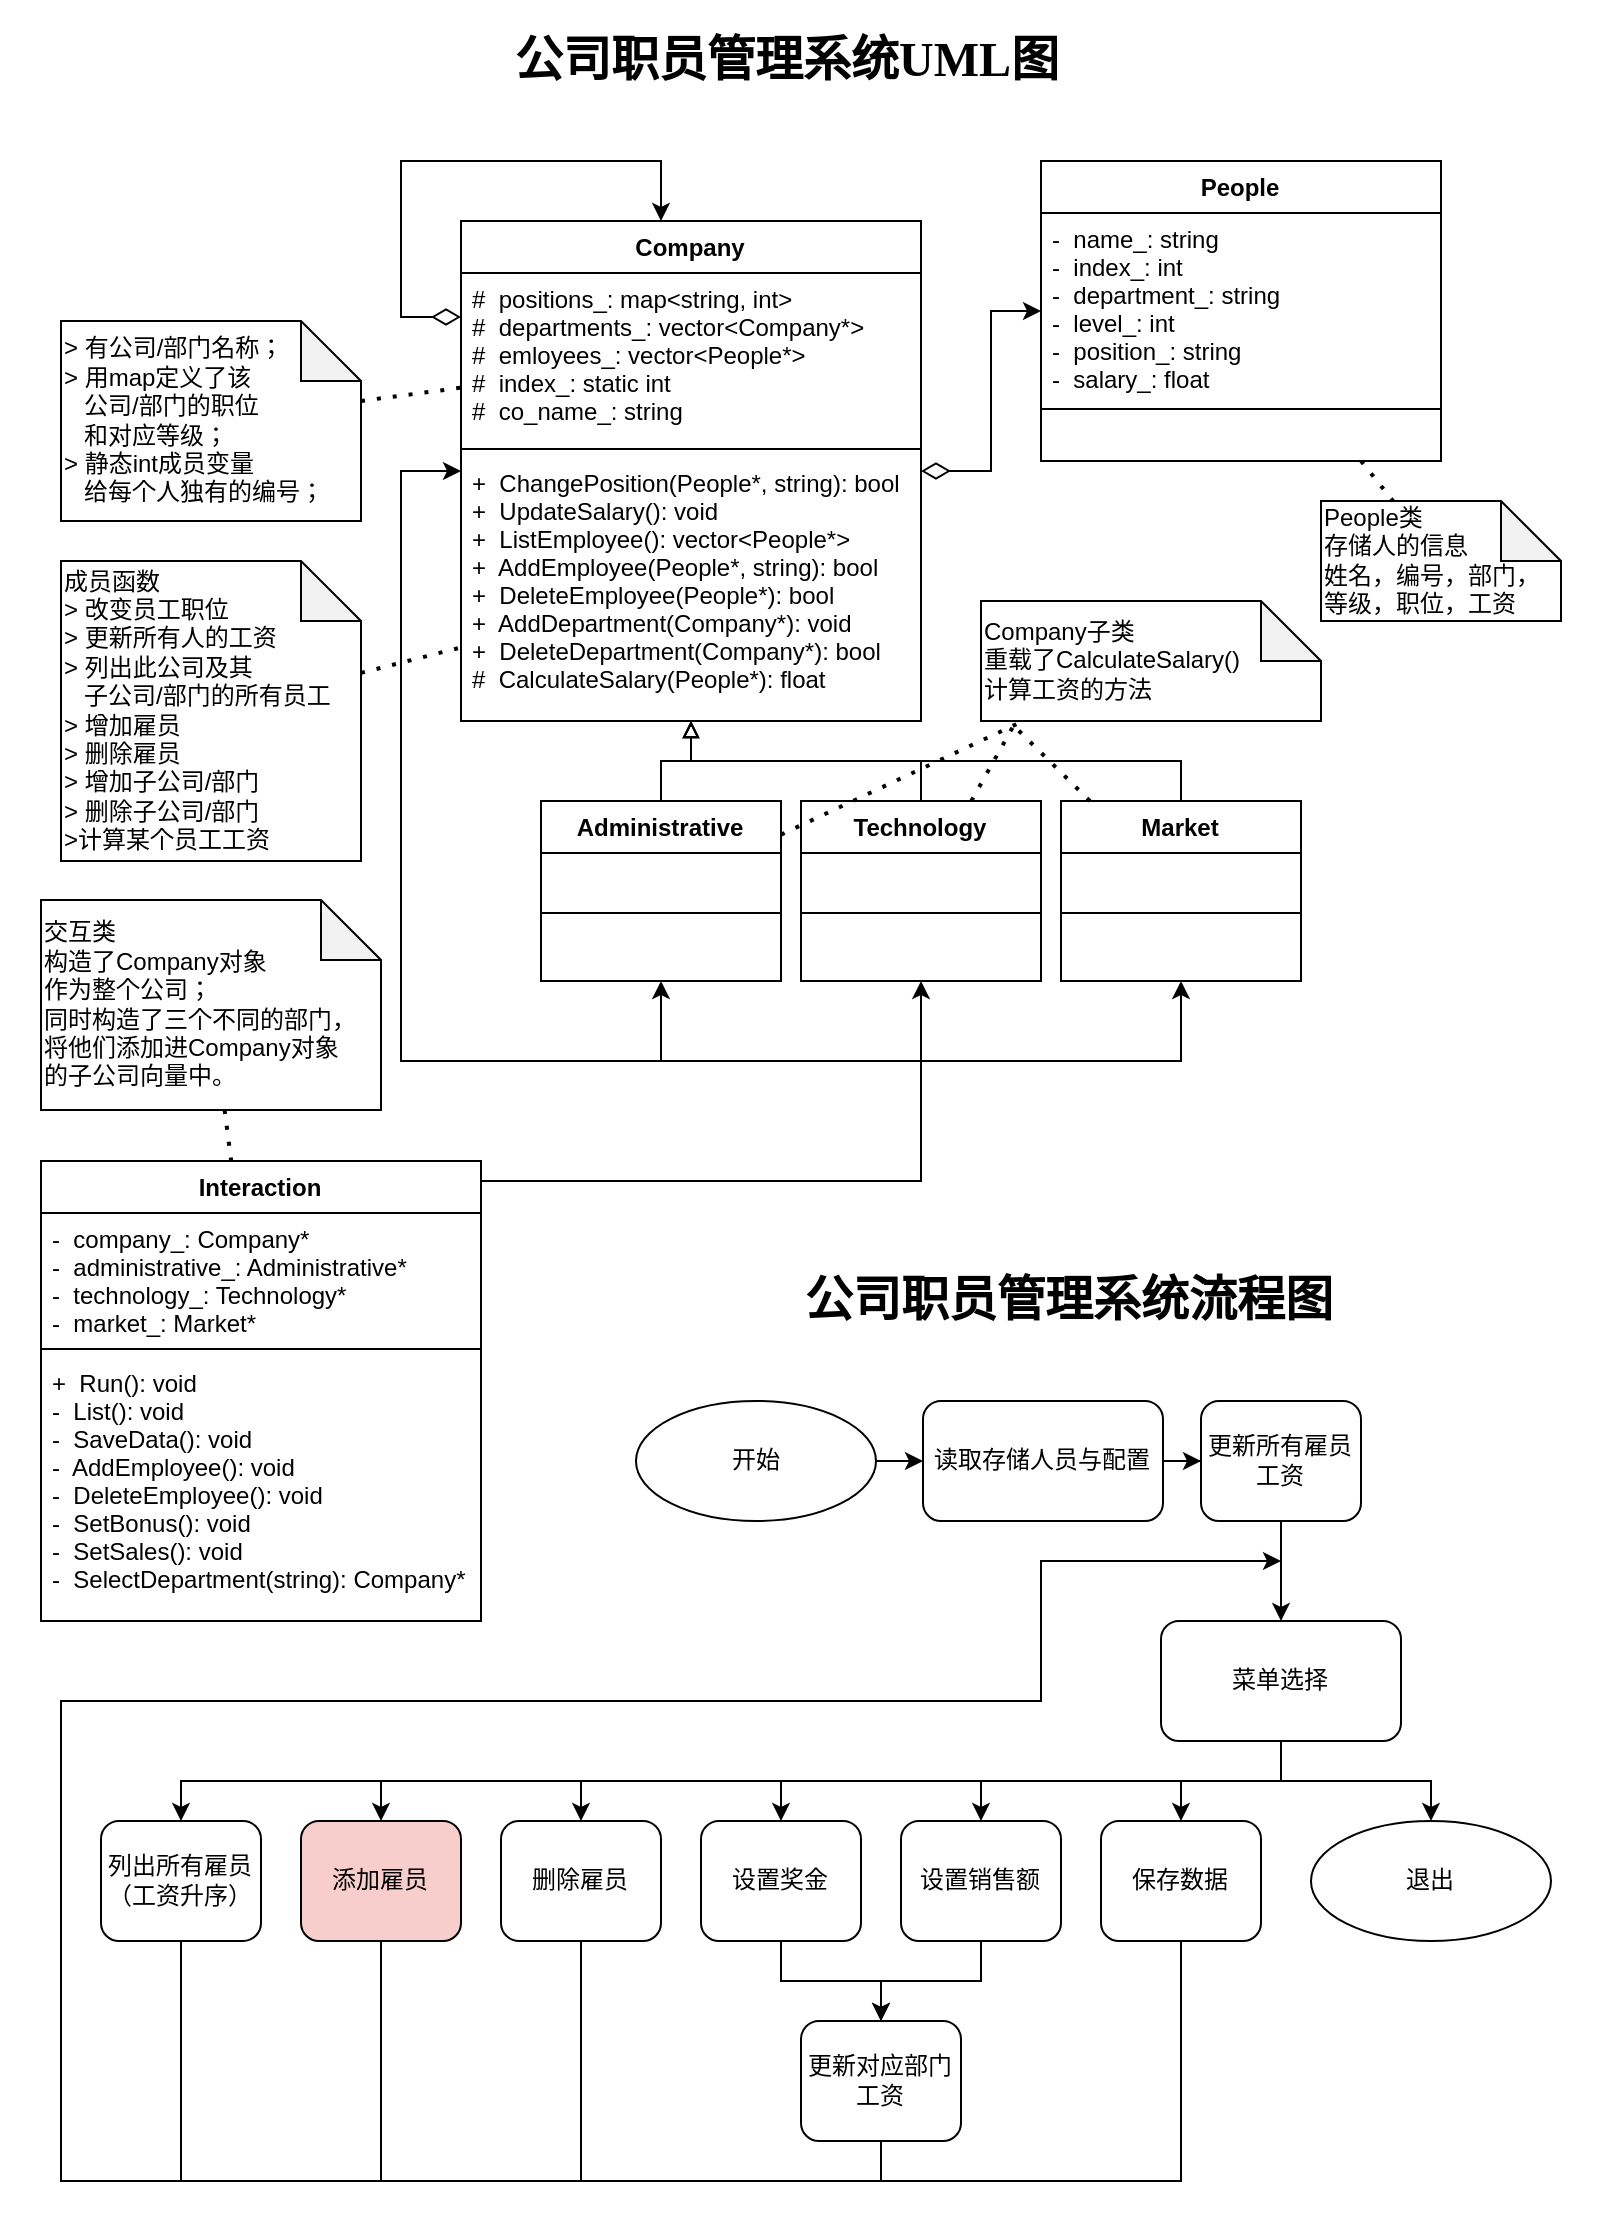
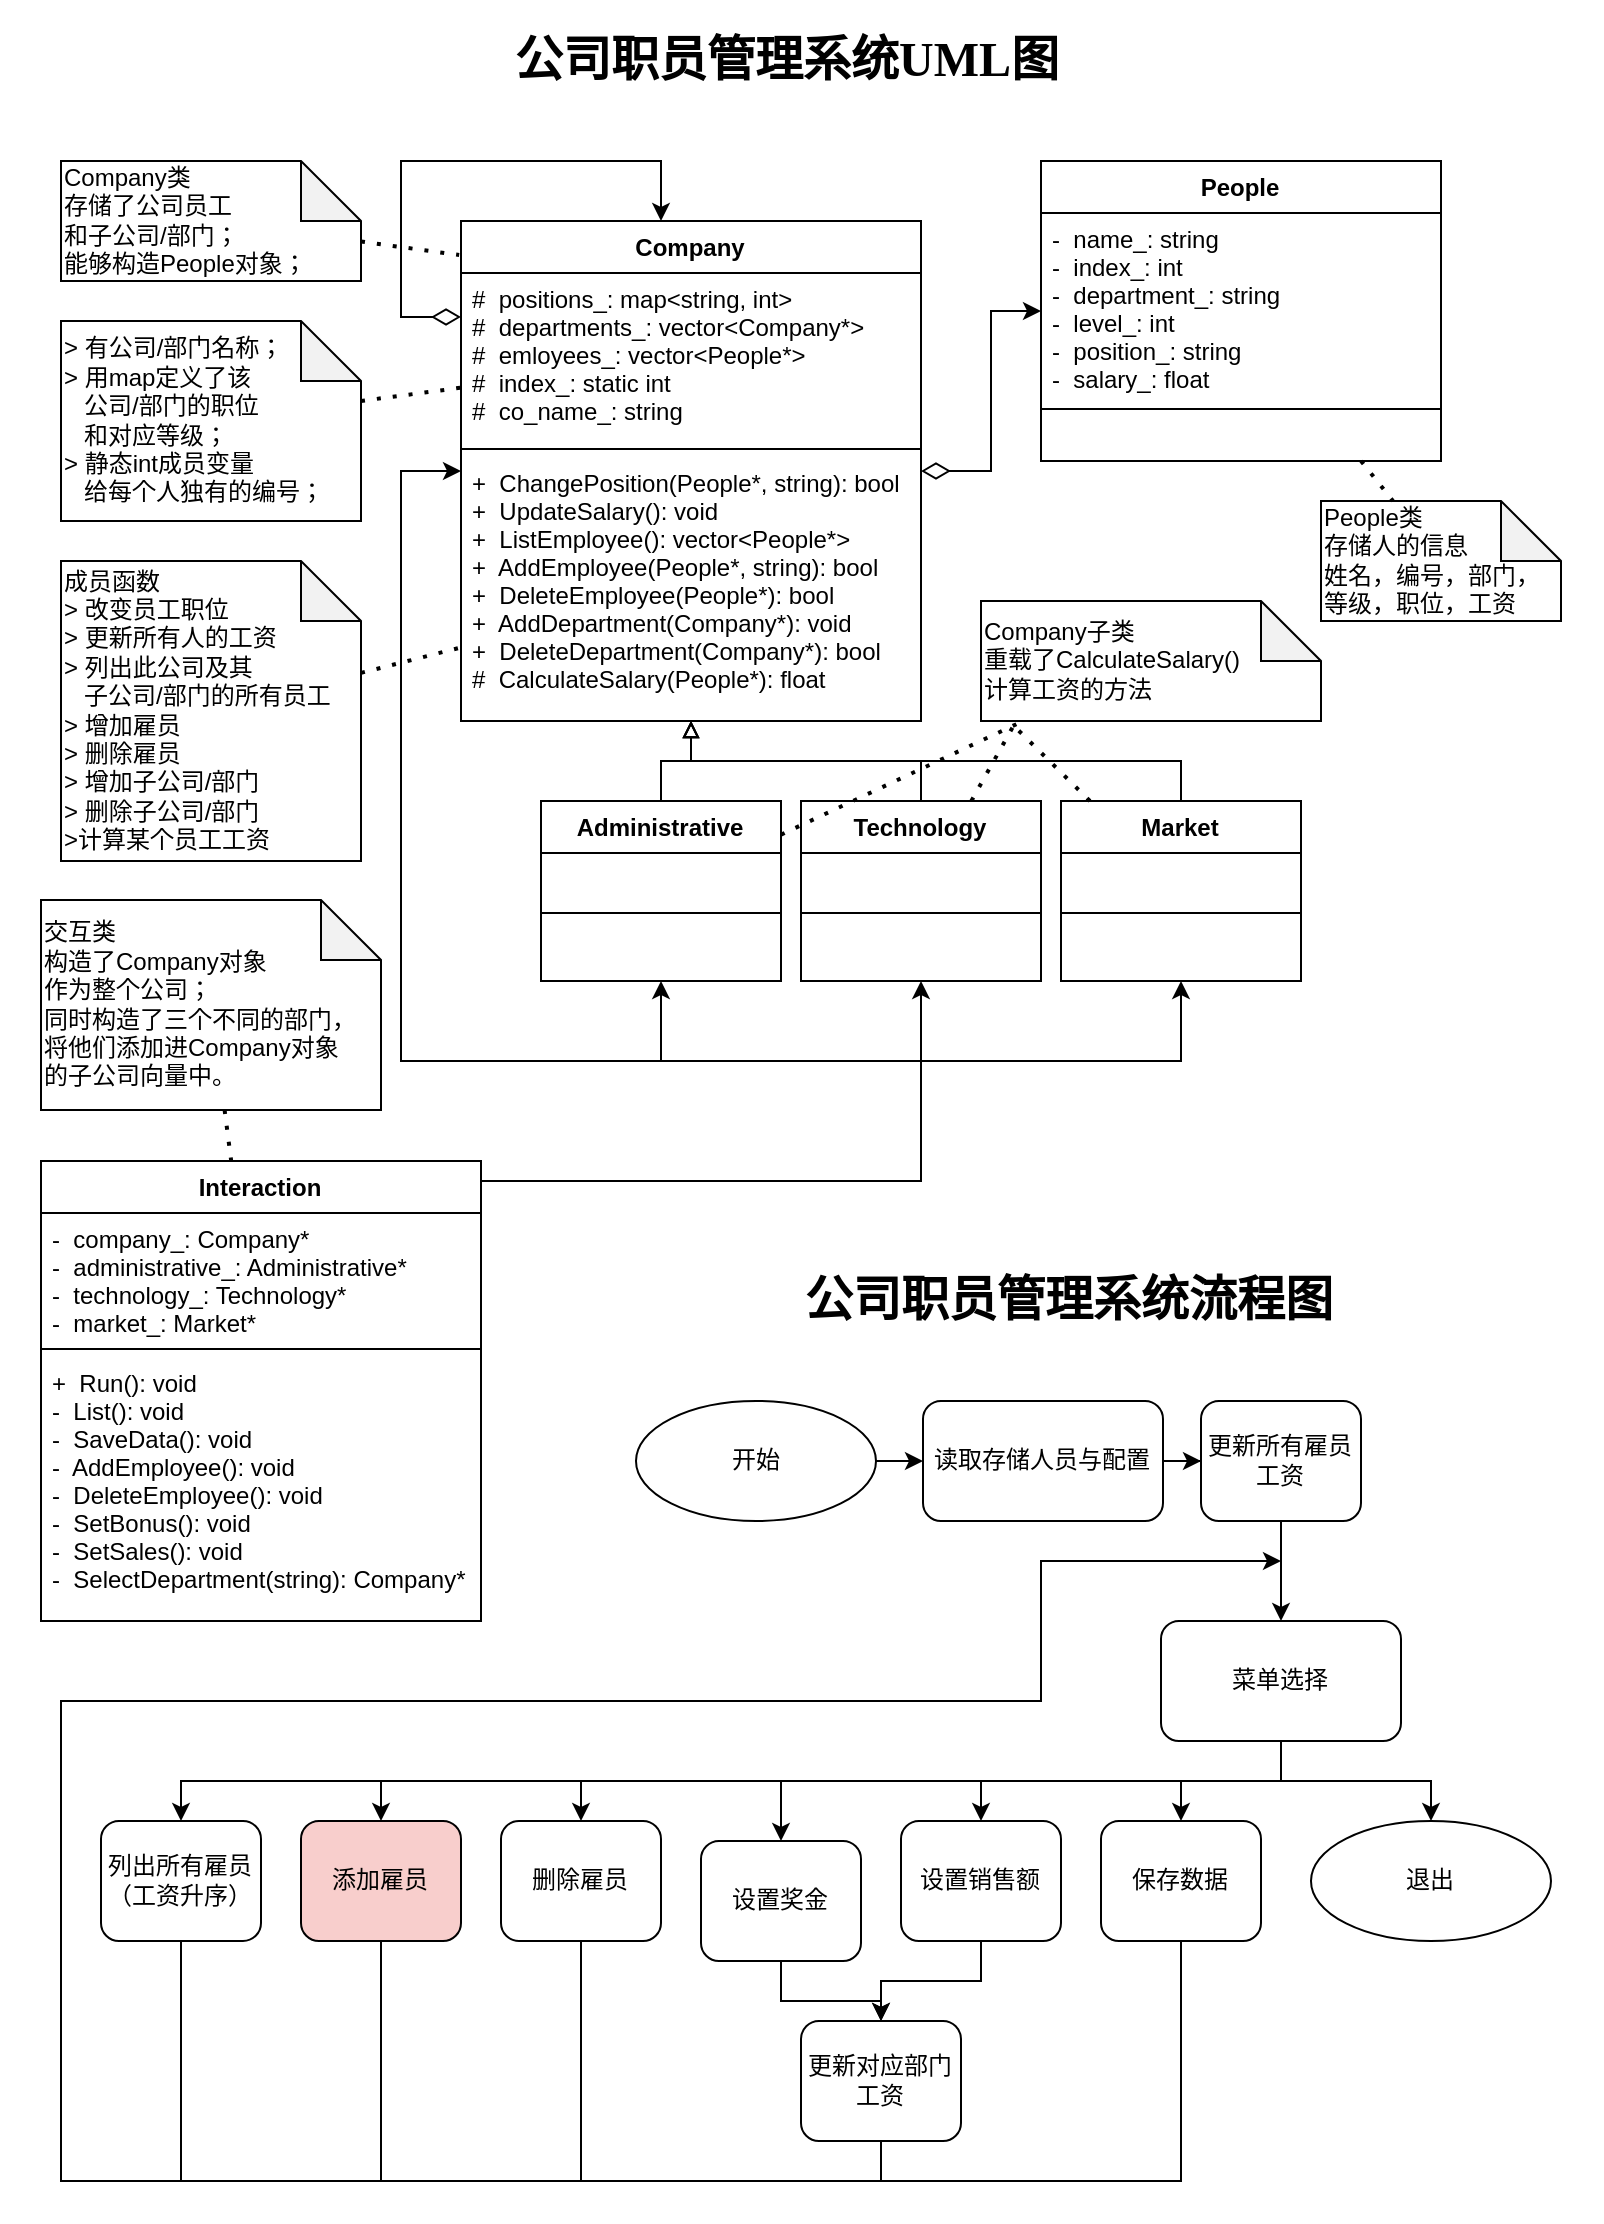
node "Company类 存储了公司员工 和子公司/部门； 能够构造People对象；": added
edge "Company类 存储了公司员工 和子公司/部门； 能够构造People对象；" -- "Company": added
node "设置奖金": moved (781, 1881) -> (781, 1901)
